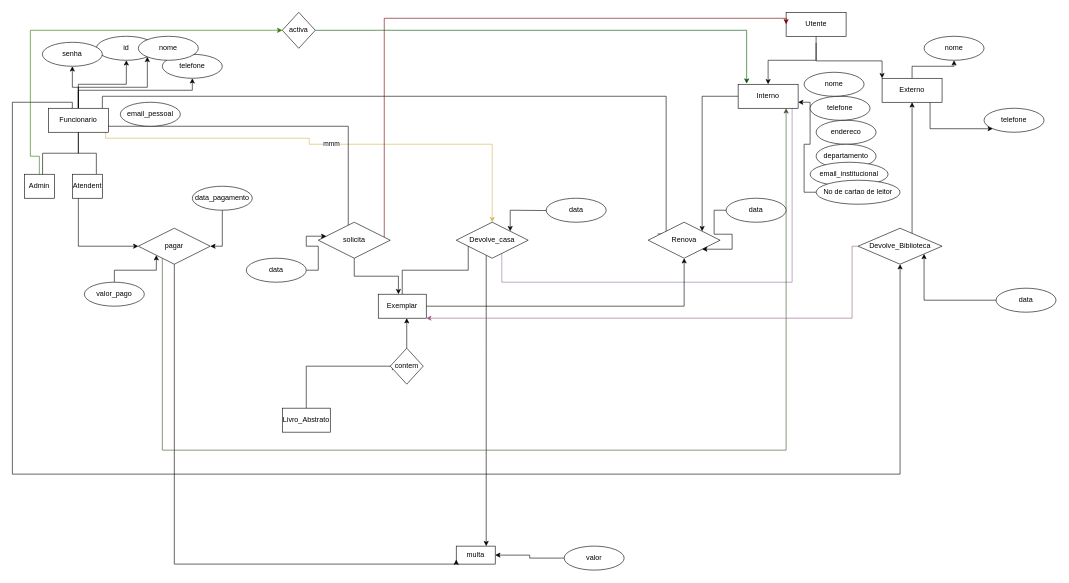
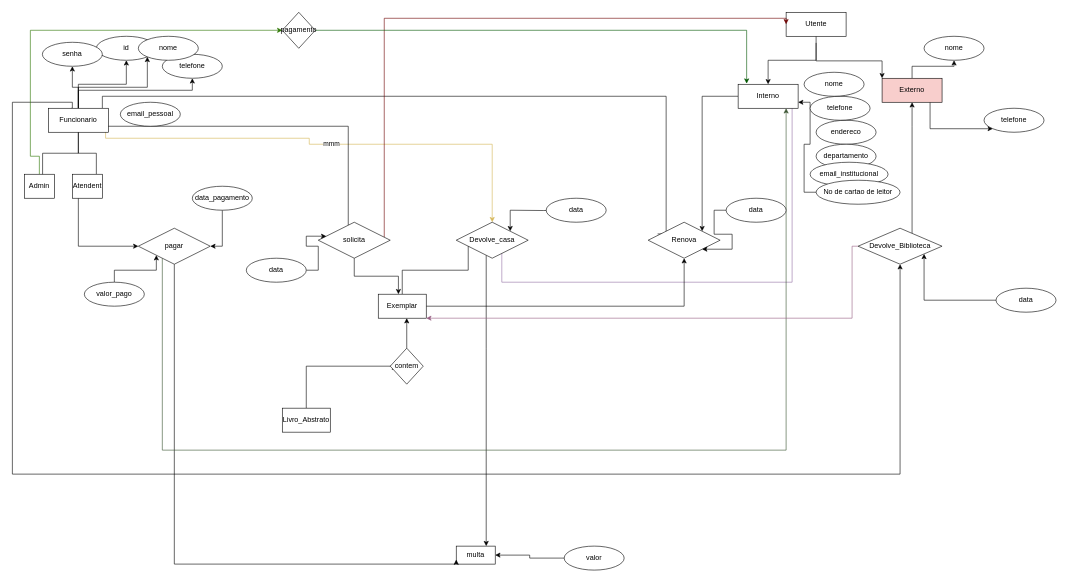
node "activa": label "activa" -> "pagamento"
node "Externo": fillcolor #ffffff -> #f8cecc
